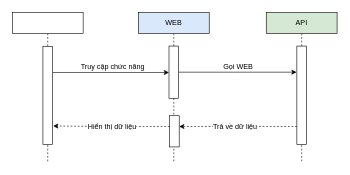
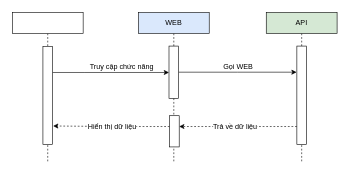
node "Truy cập chức năng": moved (113, 66) -> (122, 66)
